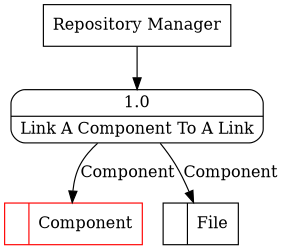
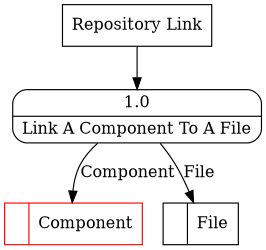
node "Repository Manager": label "Repository Manager" -> "Repository Link"
node "1.0": text "Link A Component To A Link" -> "Link A Component To A File"
edge "1.0" -> "File": label "Component" -> "File"
